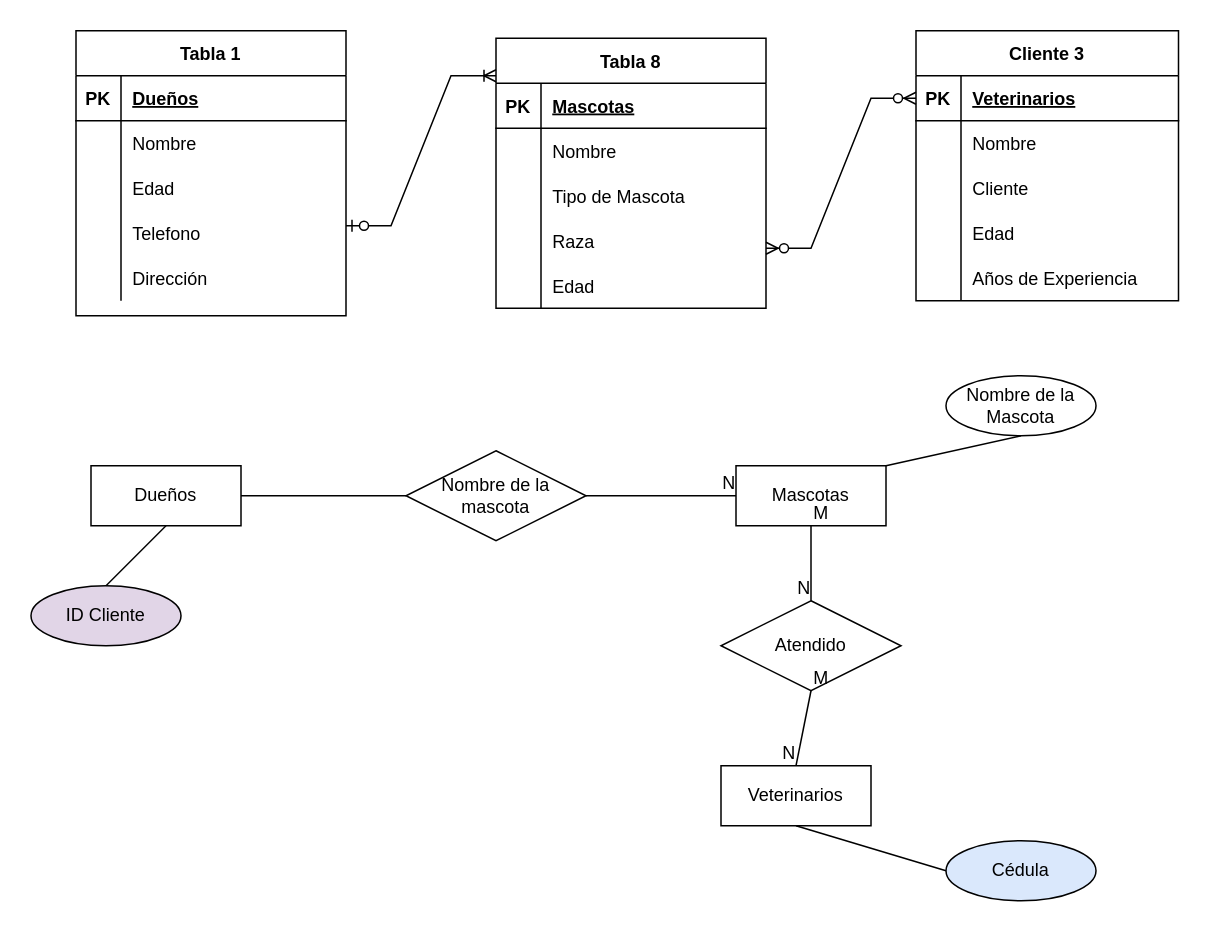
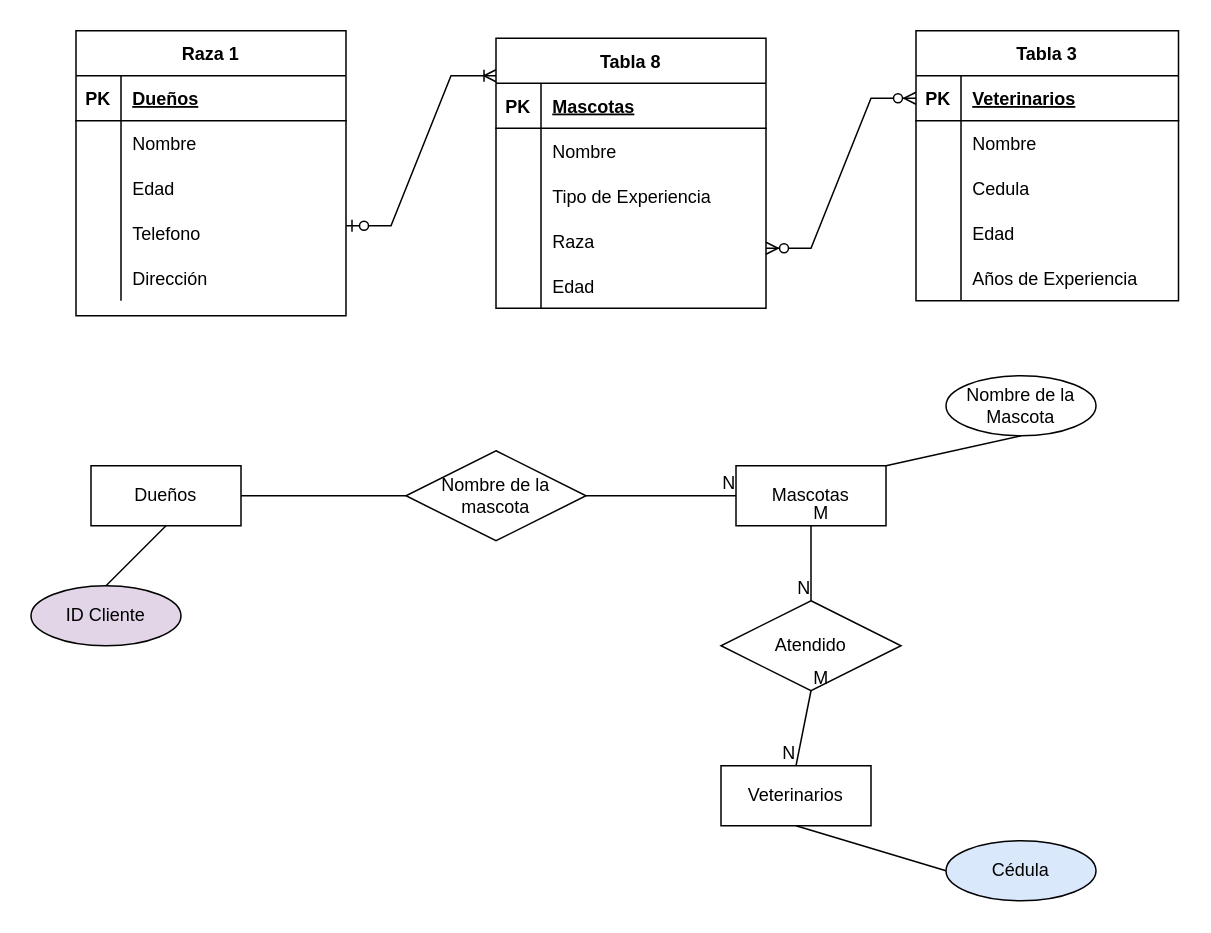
node "Tabla 1": label "Tabla 1" -> "Raza 1"
node "Cliente 3": label "Cliente 3" -> "Tabla 3"
node "Cliente": label "Cliente" -> "Cedula"
node "Tipo de Mascota": label "Tipo de Mascota" -> "Tipo de Experiencia"
